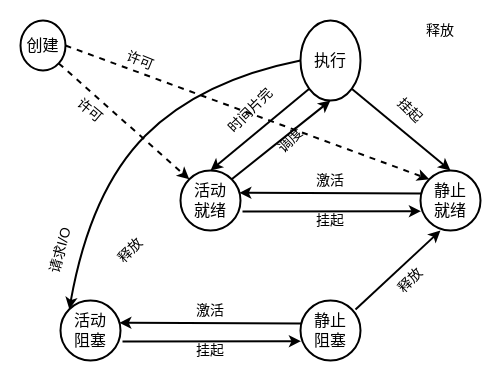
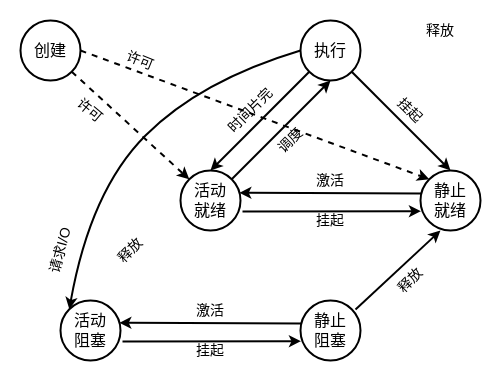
node "创建": size 45x50 -> 60x60
node "执行": size 60x80 -> 60x60
